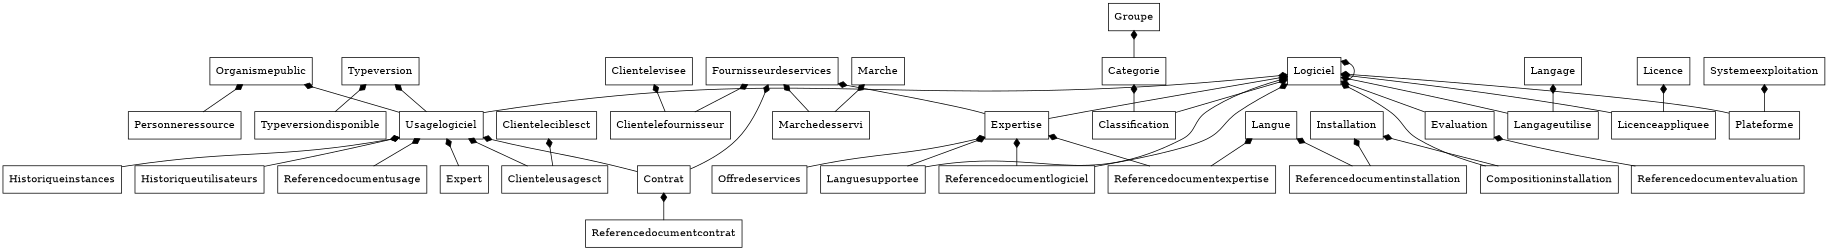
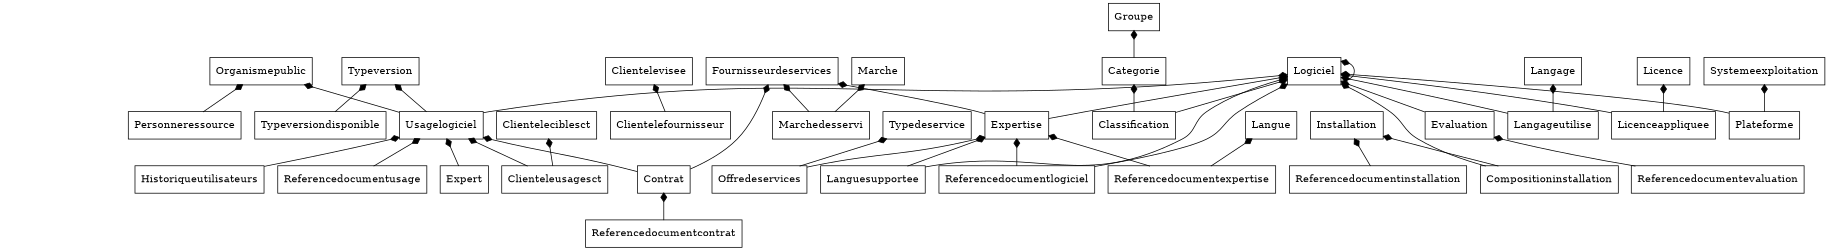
edge "Fournisseurdeservices" -- "Clientelefournisseur": removed
node "Typedeservice": added
edge "Langue" -- "Referencedocumentinstallation": removed
node "Historiqueinstances": removed
